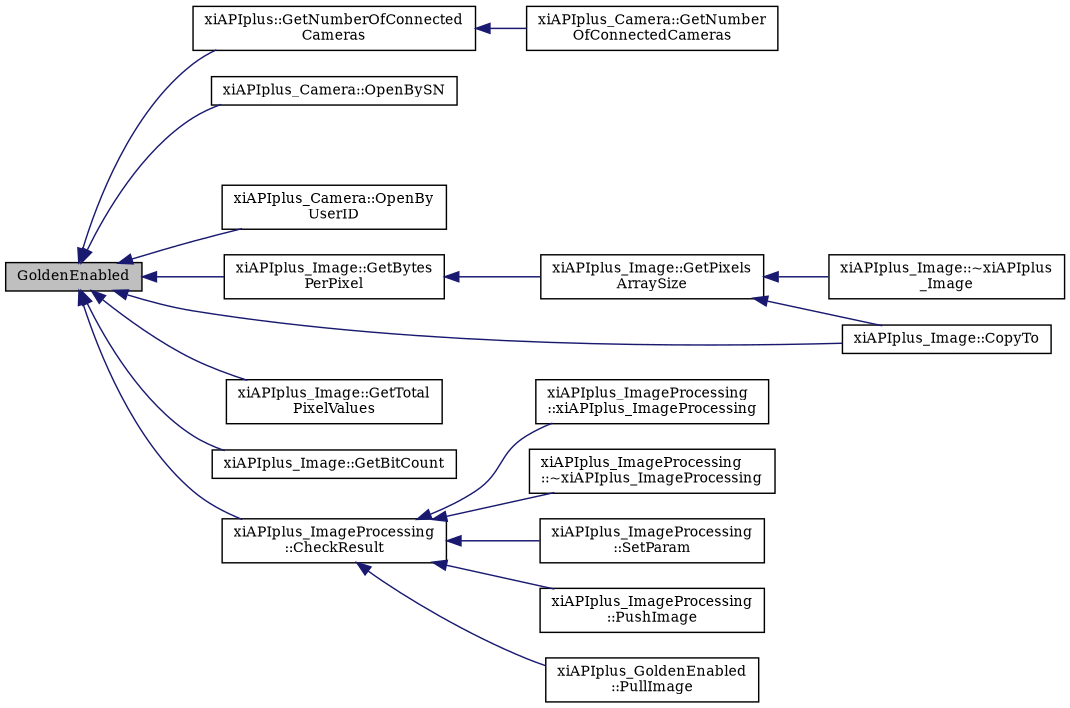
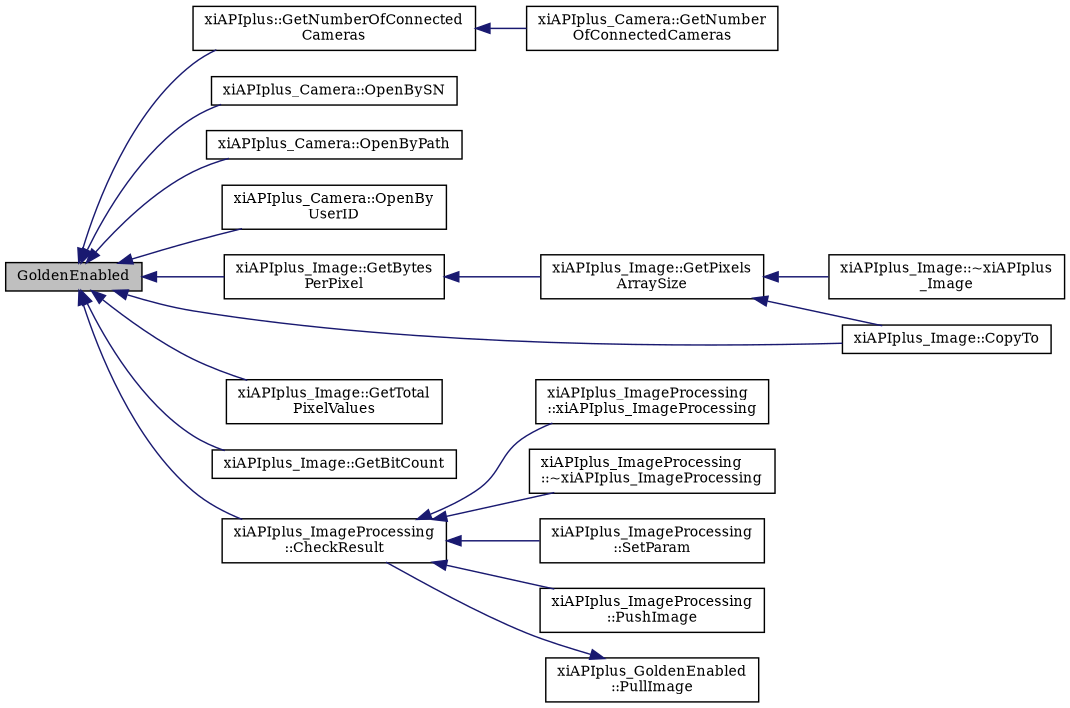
node "xiAPIplus_Camera::OpenByPath": added
edge "xiAPIplus_GoldenEnabled ::PullImage" -> "xiAPIplus_ImageProcessing ::CheckResult": reversed
